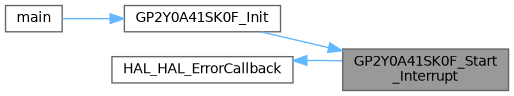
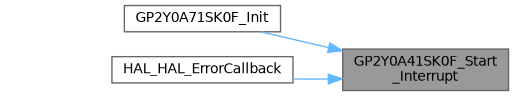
node "main": removed
node "GP2Y0A41SK0F_Init": label "GP2Y0A41SK0F_Init" -> "GP2Y0A71SK0F_Init"
edge "GP2Y0A41SK0F_Start _Interrupt" -> "HAL_HAL_ErrorCallback": reversed
